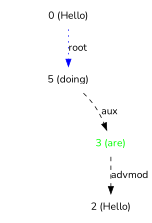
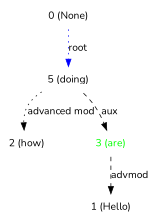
node "0 (Hello)": label "0 (Hello)" -> "0 (None)"
node "2 (how)": added
node "2 (Hello)": label "2 (Hello)" -> "1 (Hello)"
